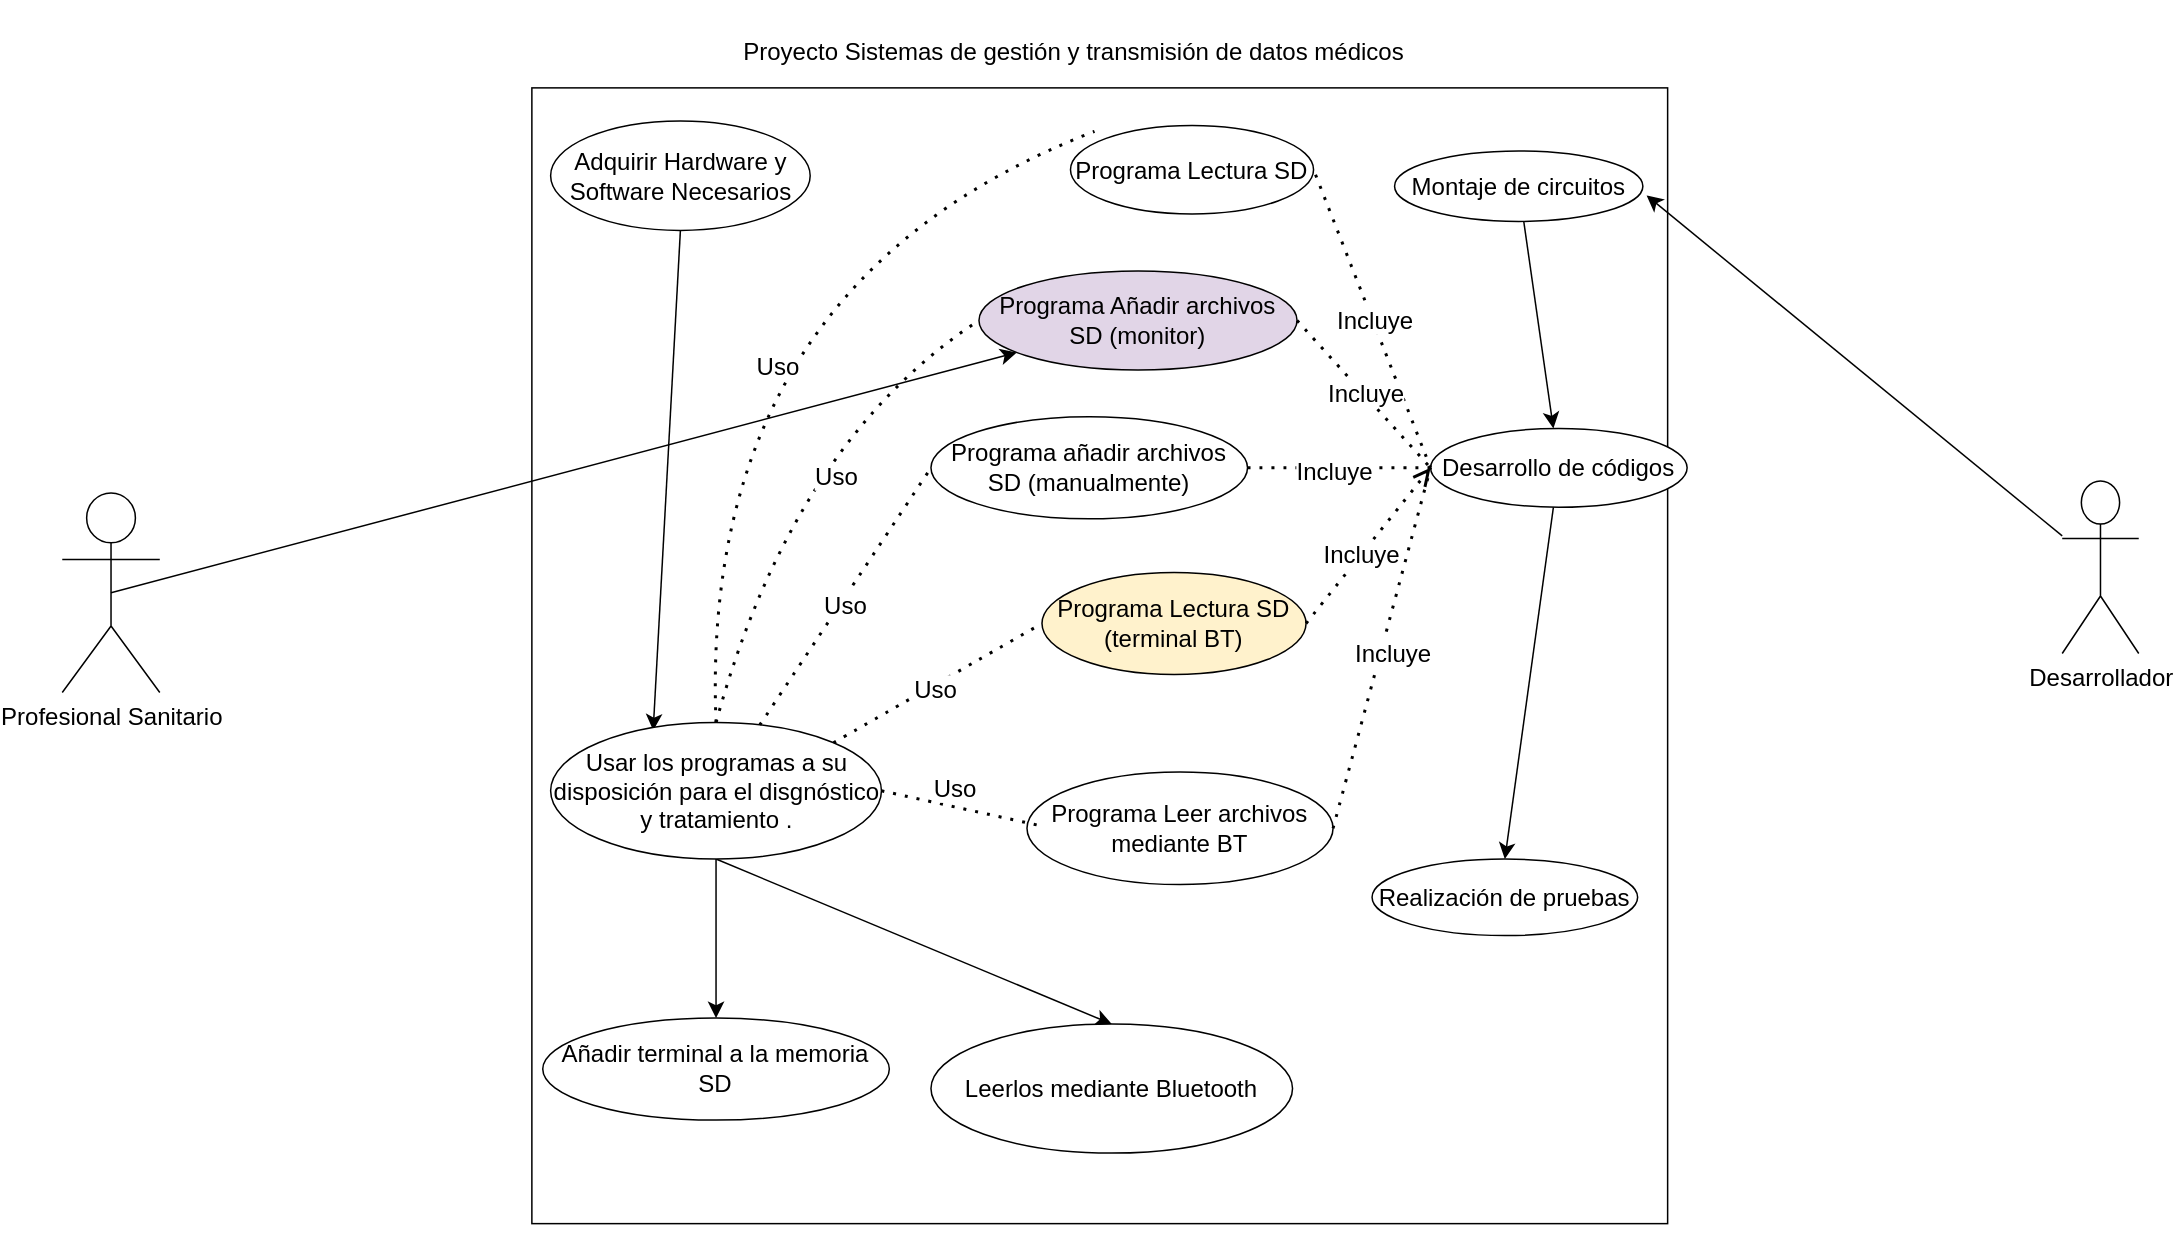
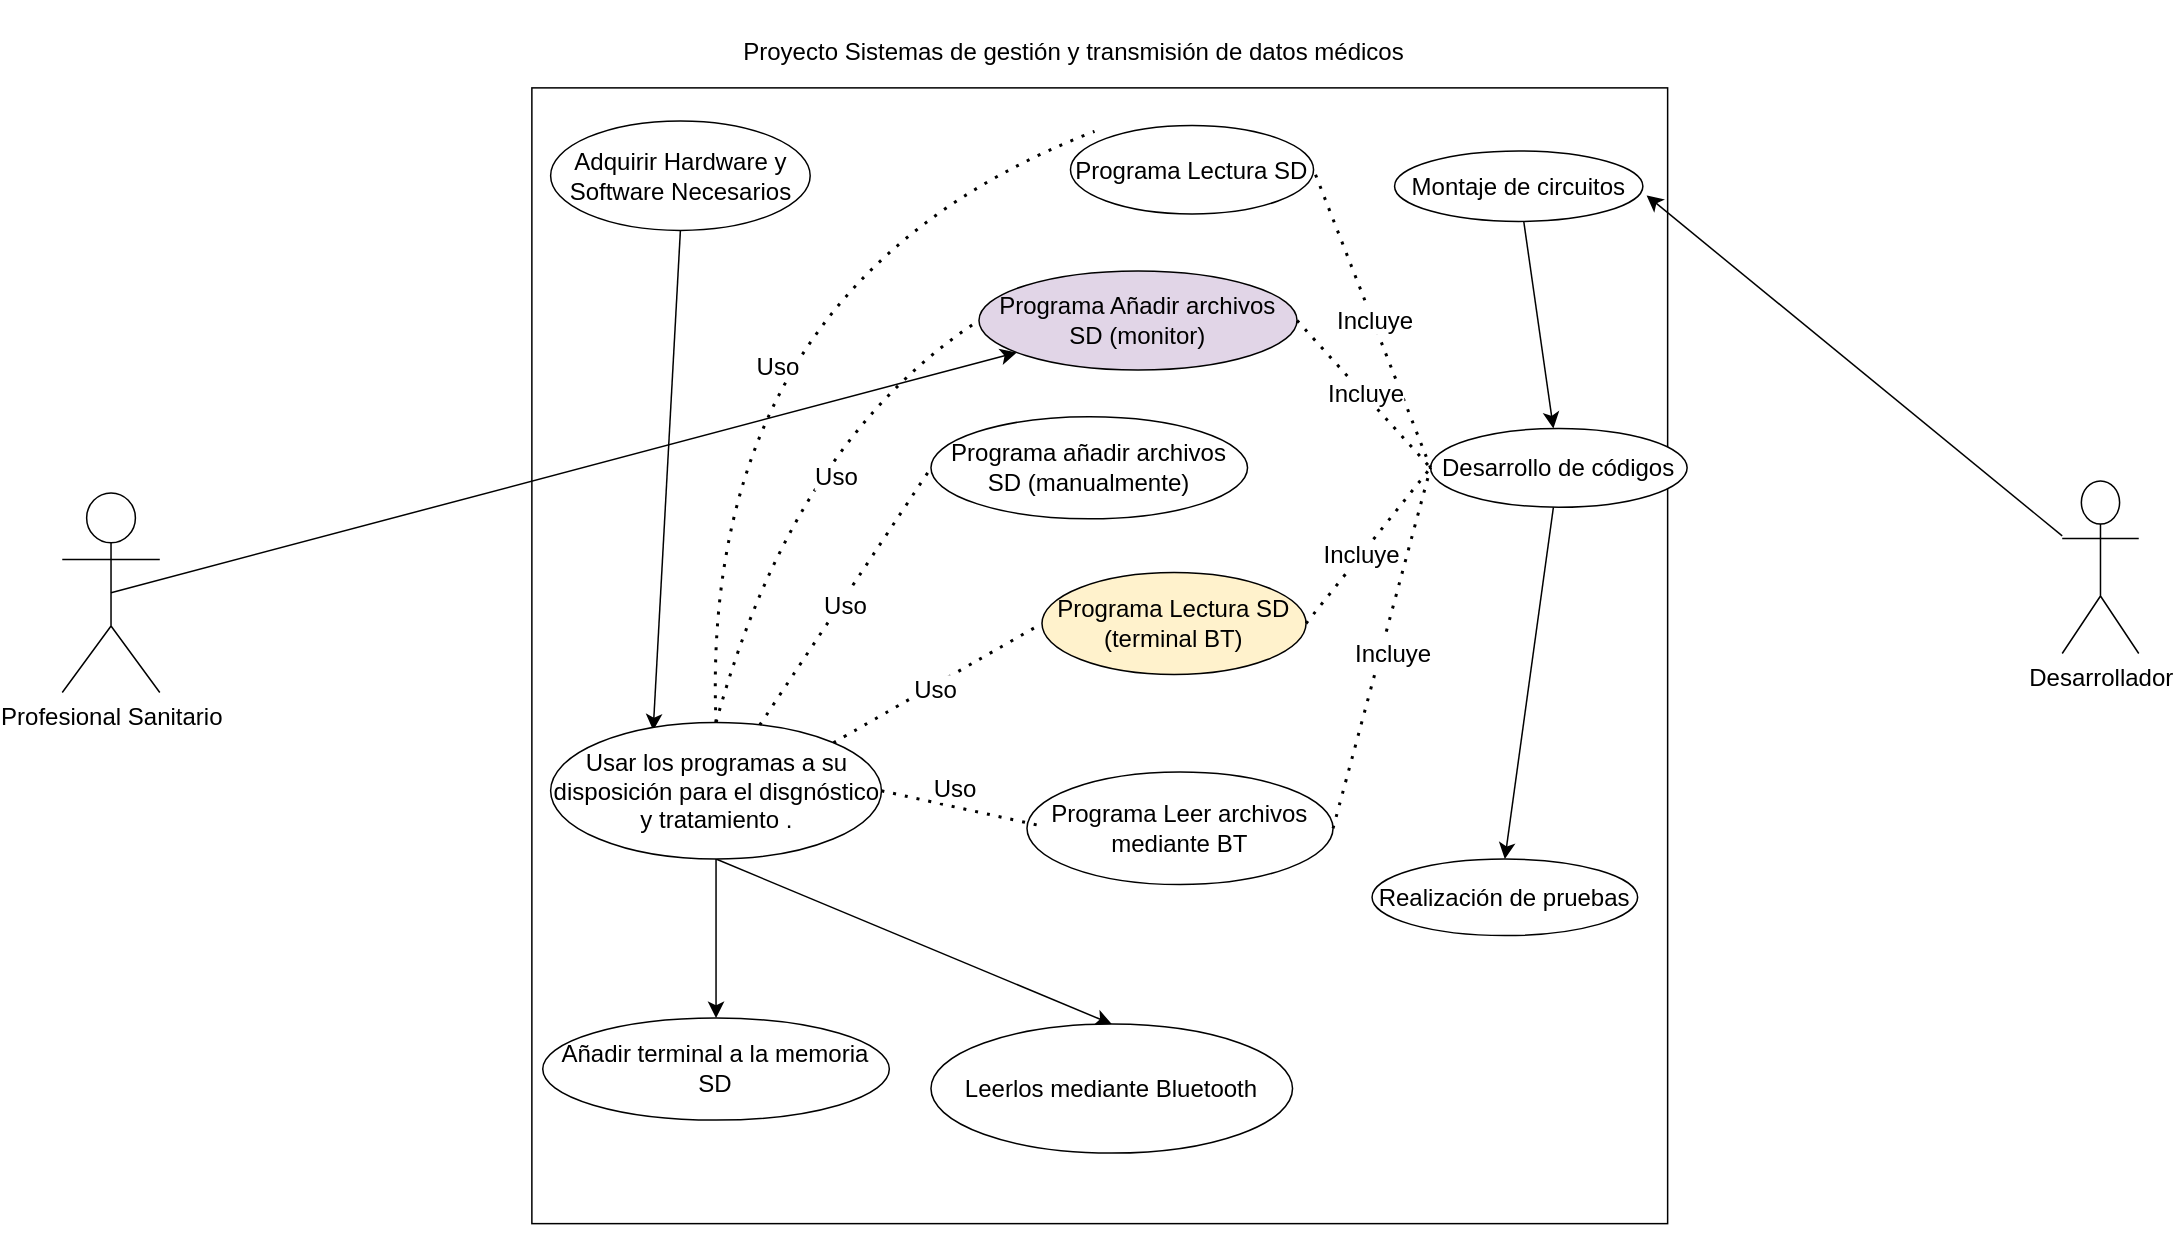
edge "Programa añadir archivos SD (manualmente)" -- "Desarrollo de códigos": removed, label "Incluye"
edge "Programa Lectura SD (terminal BT)" -> "Desarrollo de códigos": arrowhead open -> none
